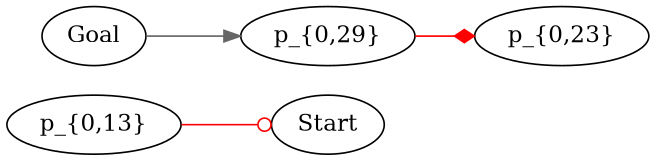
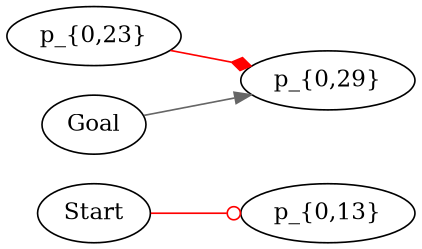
edge "p_{0,29}" -> "p_{0,23}": reversed
edge "p_{0,13}" -> "Start": reversed
